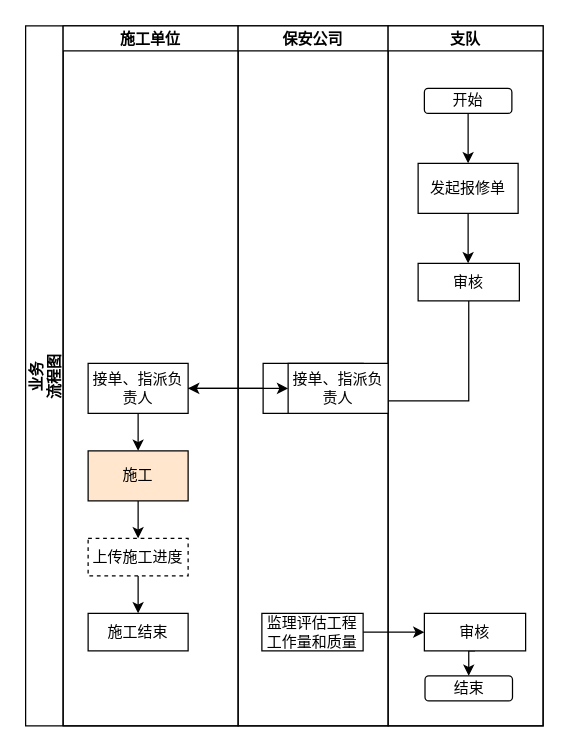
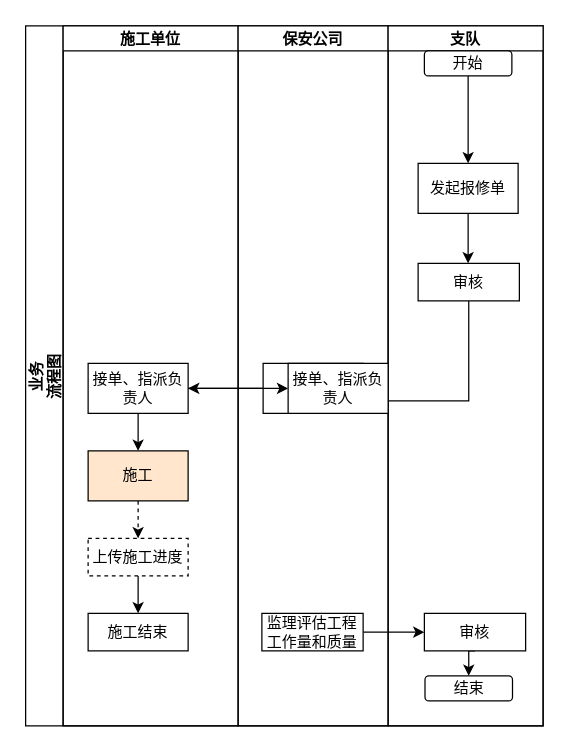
node "开始": moved (468, 101) -> (468, 63)
edge "施工" -> "上传施工进度": style solid -> dashed
